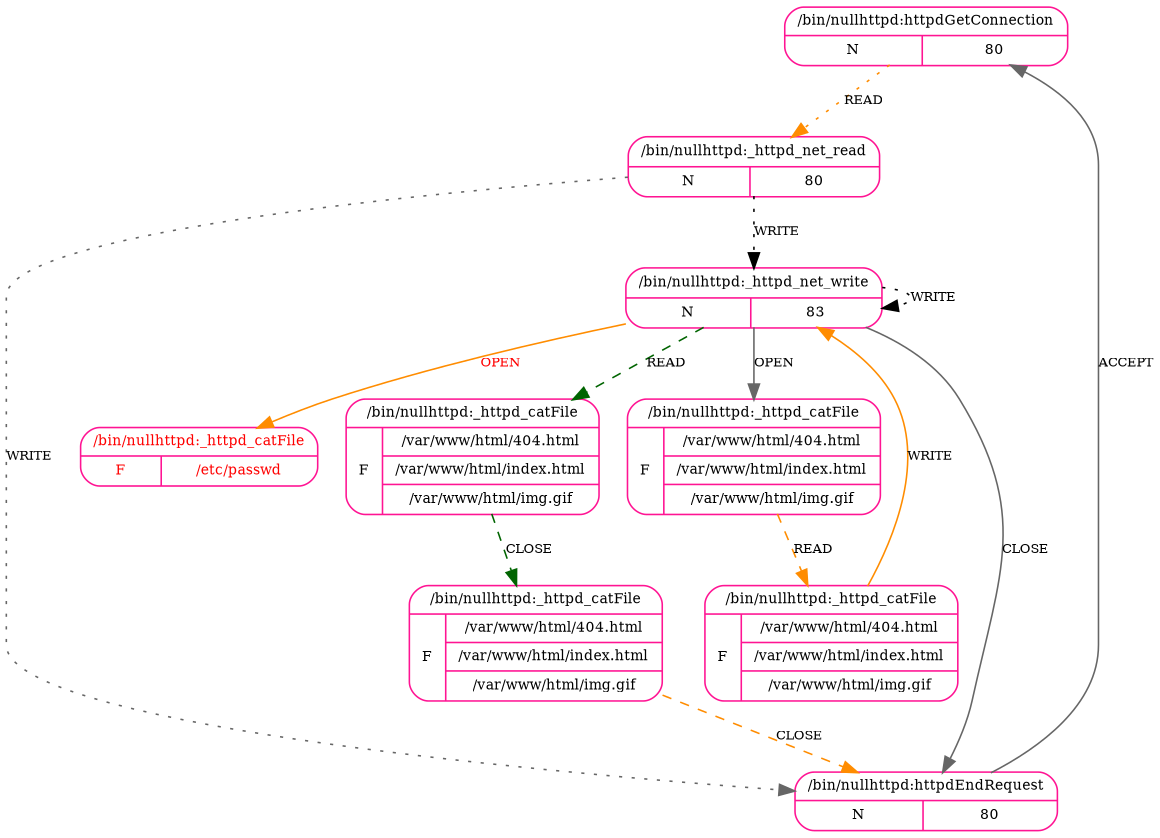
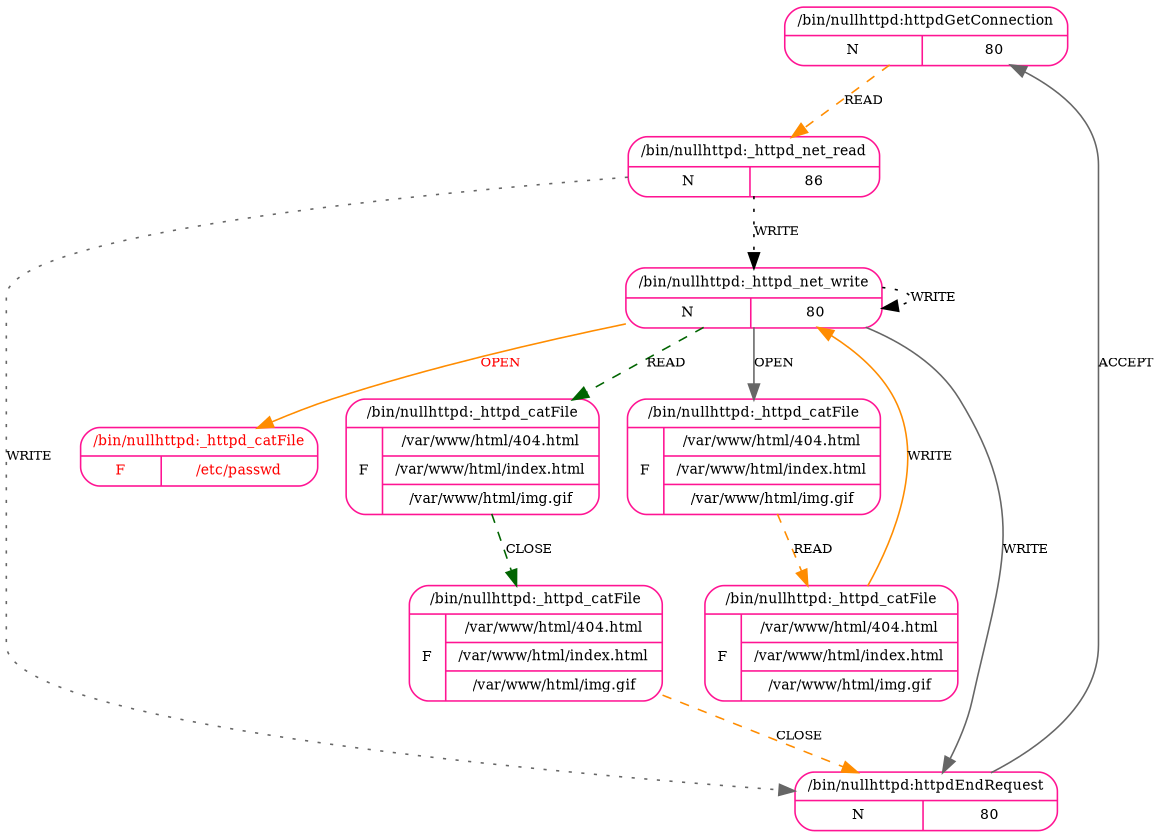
edge "/bin/nullhttpd:httpdGetConnection" -> "/bin/nullhttpd:_httpd_net_read": style dotted -> dashed
node "/bin/nullhttpd:_httpd_net_read": text "80" -> "86"
node "/bin/nullhttpd:_httpd_net_write": text "83" -> "80"
edge "/bin/nullhttpd:_httpd_net_write" -> "/bin/nullhttpd:httpdEndRequest": label "CLOSE" -> "WRITE"
